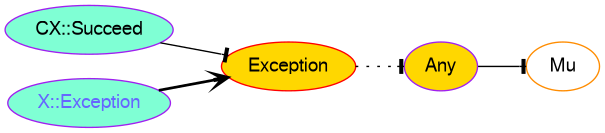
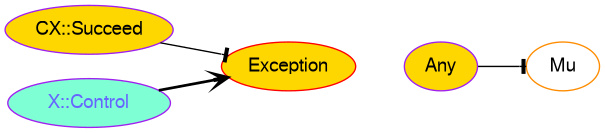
node "CX::Succeed": fillcolor aquamarine -> gold
edge "Exception" -> "Any": removed
node "X::Exception": label "X::Exception" -> "X::Control"
